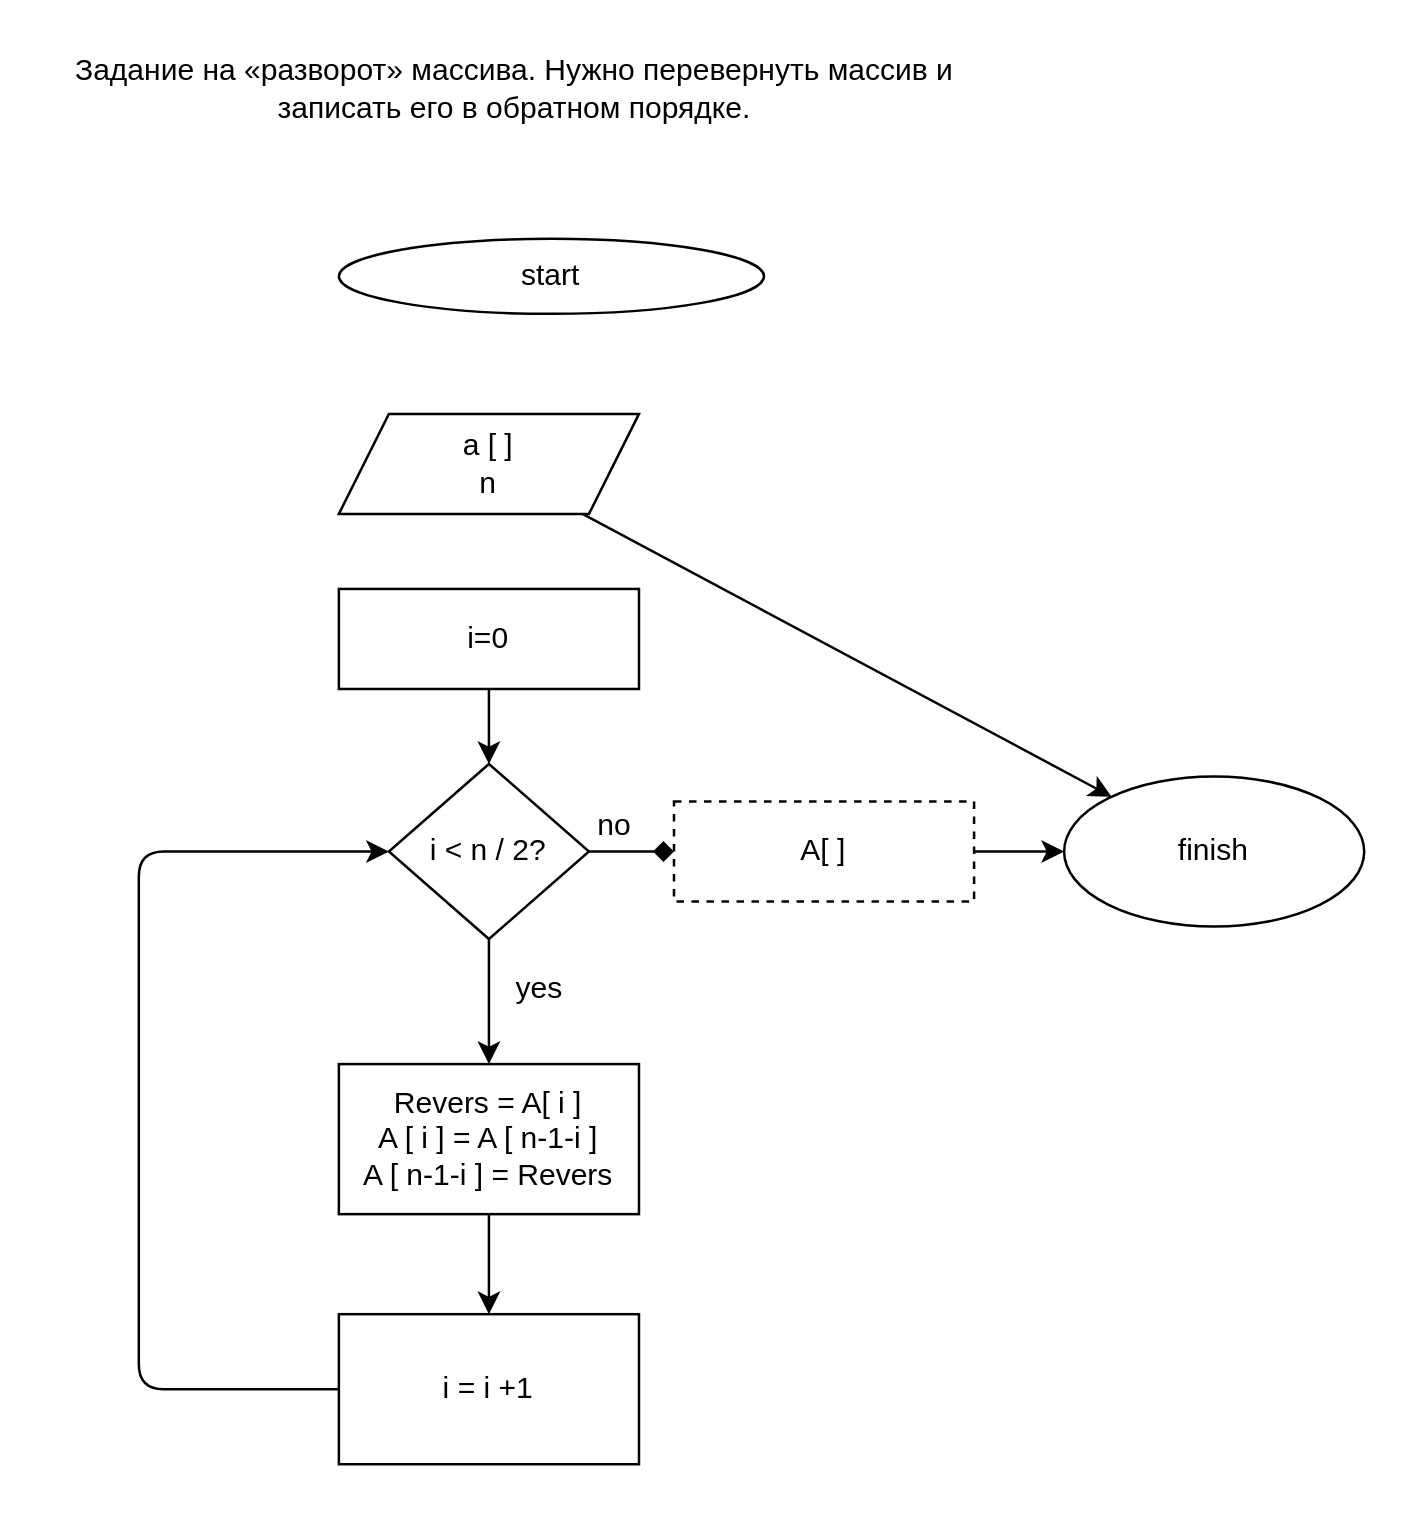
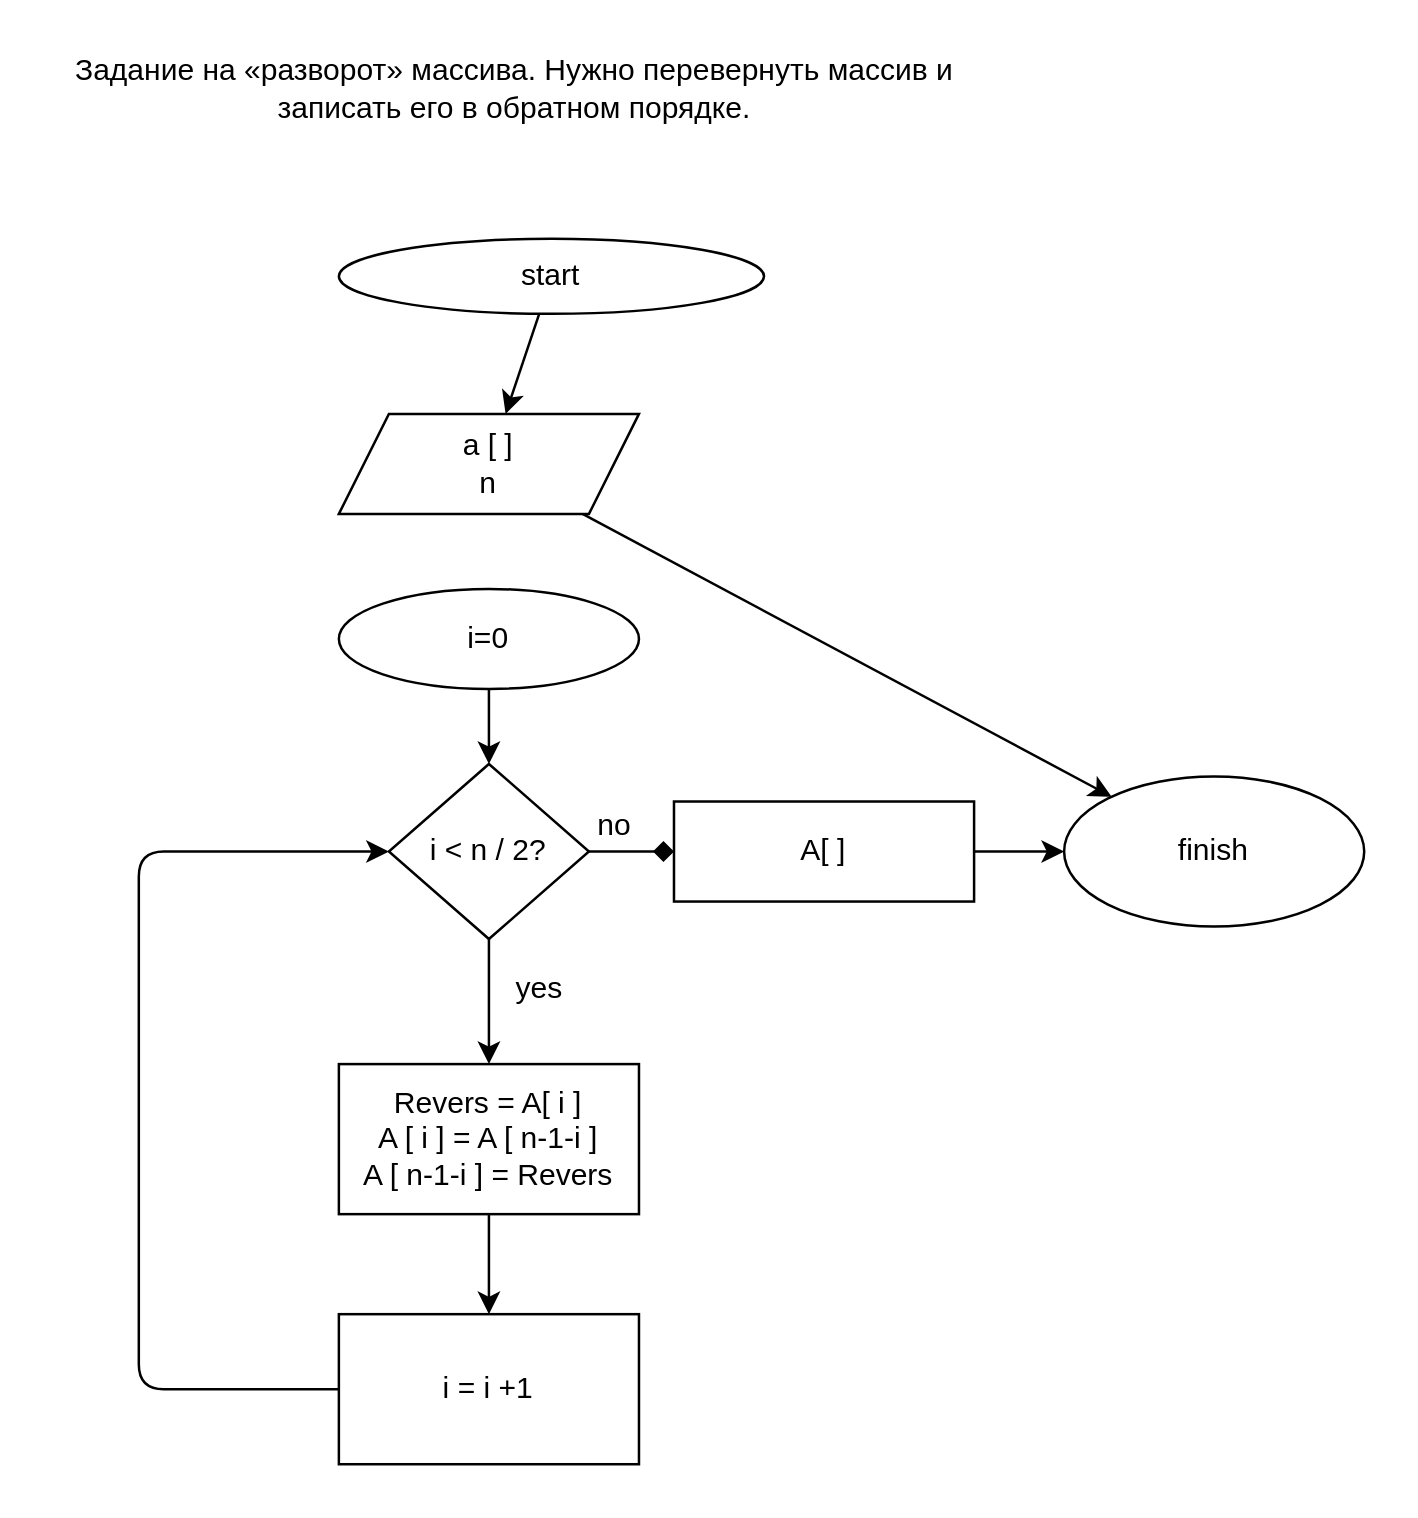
edge "start" -> "a [ ] n": added
node "i=0": shape rectangle -> ellipse
node "A[ ]": style dashed -> solid
